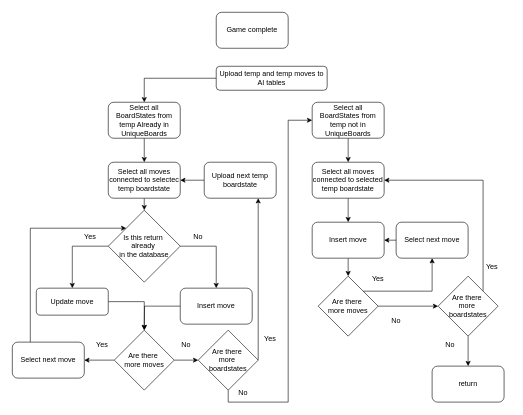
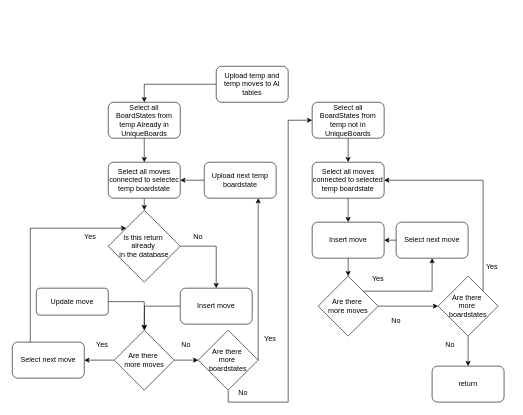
node "Game complete": removed
node "Upload temp and temp moves to AI tables": size 111x24 -> 72x36
edge "Is this return already in the database" -> "Update move": removed
